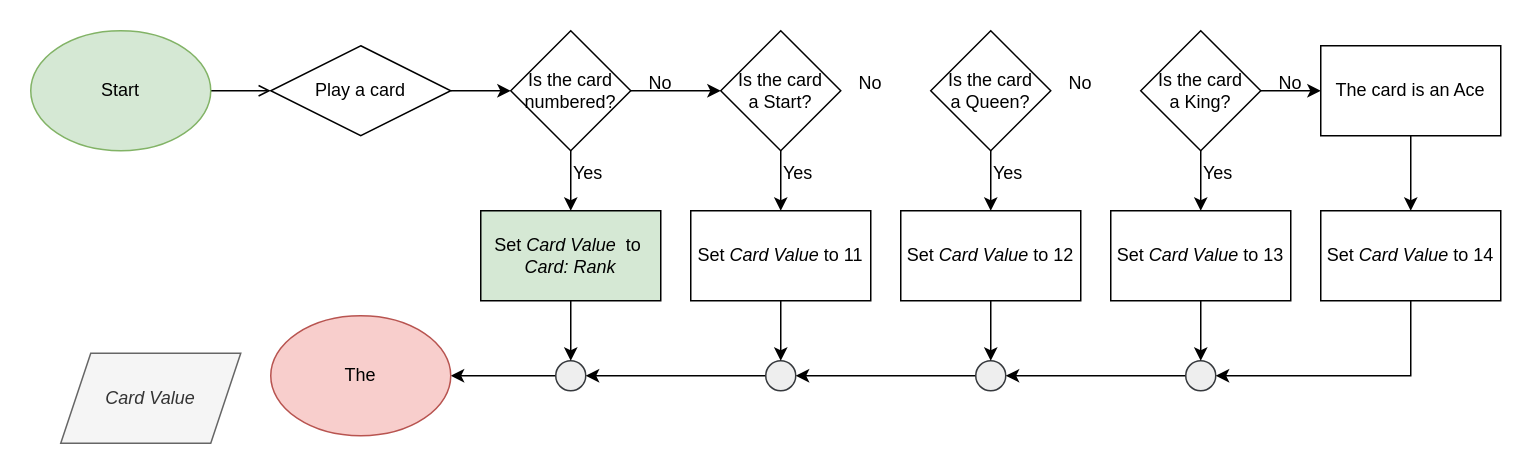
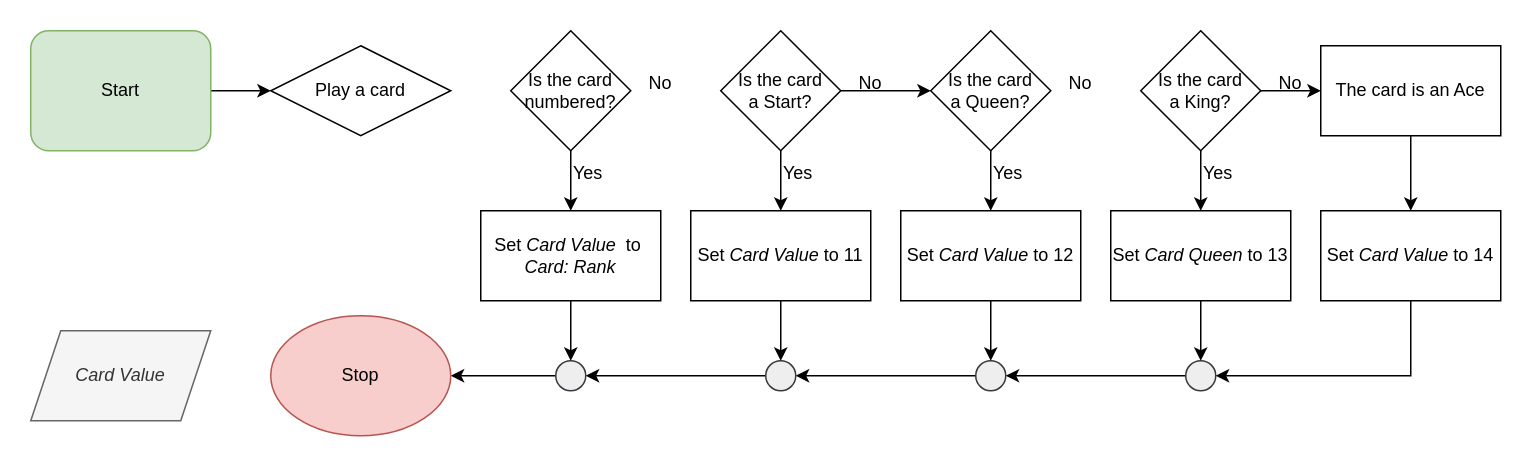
node "Start": shape ellipse -> rounded rectangle
edge "Start" -> "Play a card": arrowhead open -> classic
edge "Play a card" -> "Is the card numbered?": removed
edge "Is the card numbered?" -> "Is the card a Start?": removed
edge "Is the card a Start?" -> "Is the card a Queen?": added
node "Set Card Value to Card: Rank": fillcolor #d5e8d4 -> #ffffff
node "Set Card Value to 13": label "Set Card Value to 13" -> "Set Card Queen to 13"
node "The": label "The" -> "Stop"
node "Card Value": moved (151, 398) -> (121, 376)
